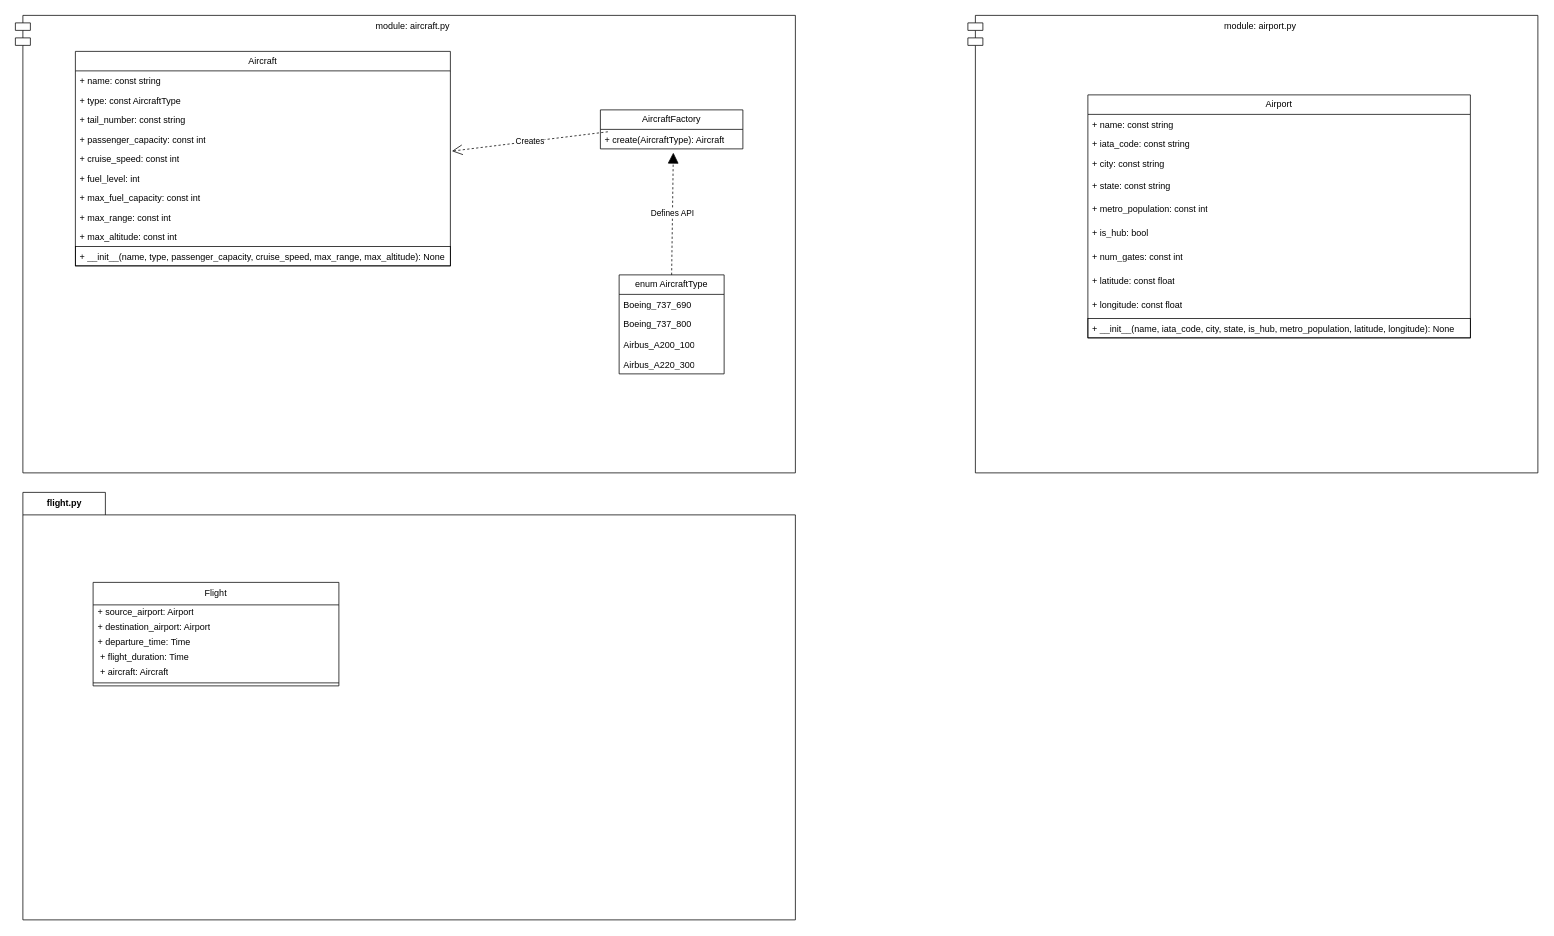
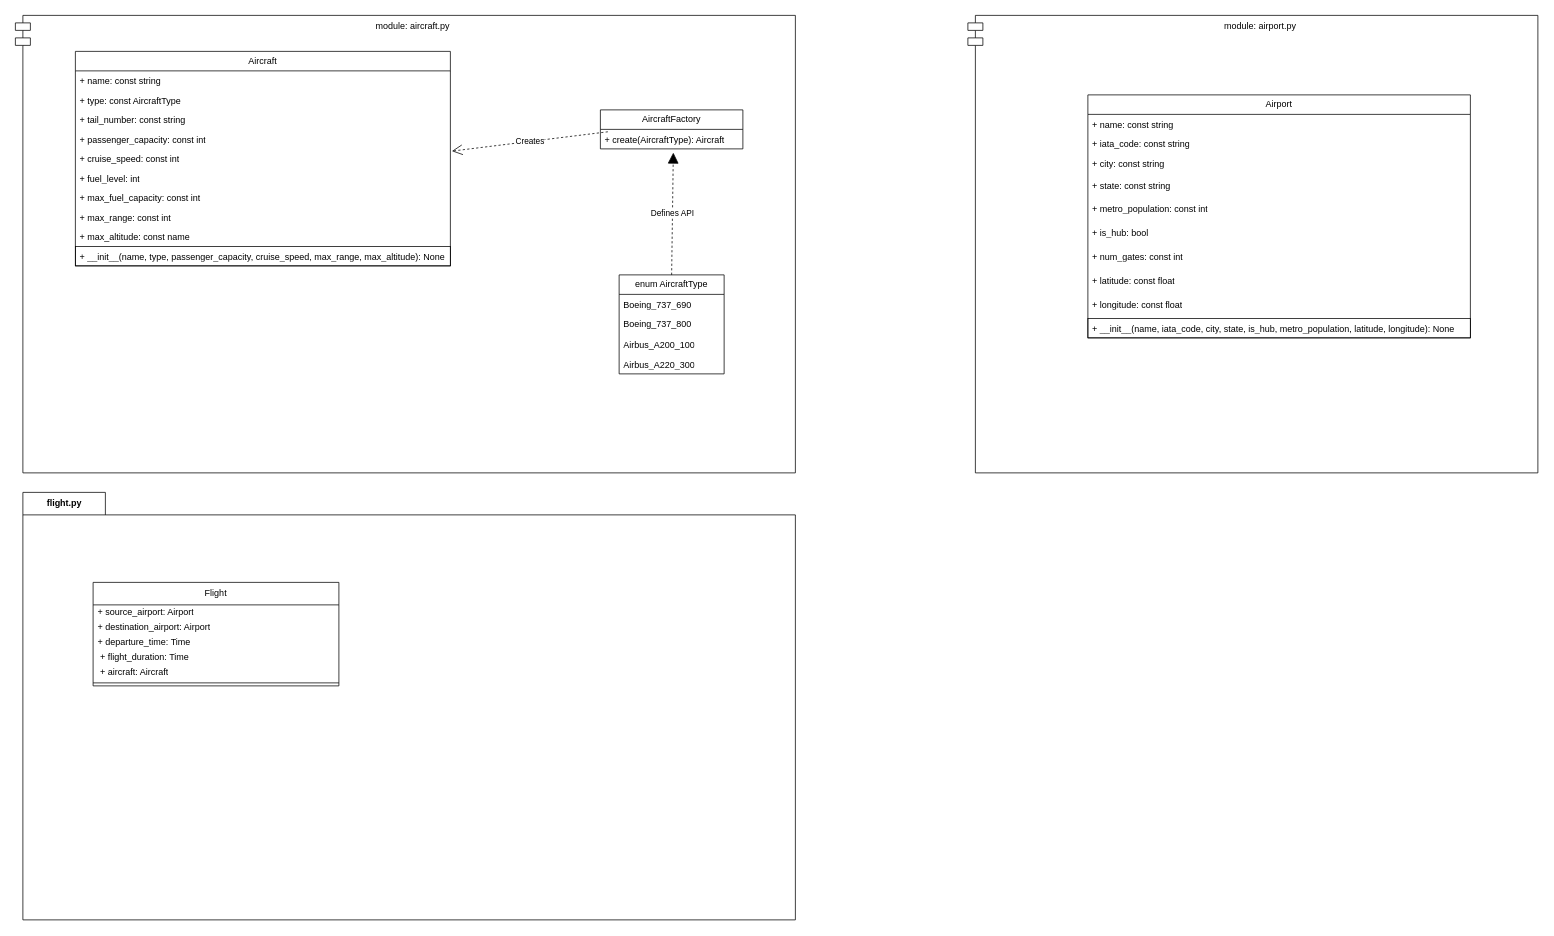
node "+ max_altitude: const int": label "+ max_altitude: const int" -> "+ max_altitude: const name"
